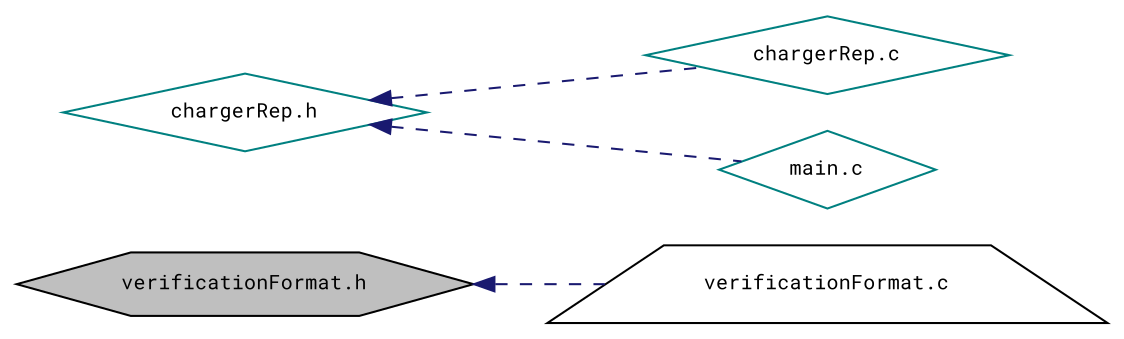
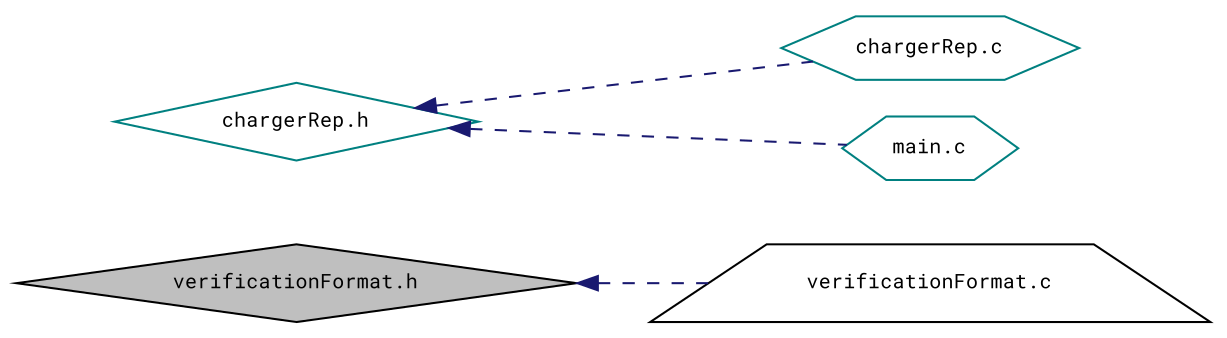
node "chargerRep.c": shape diamond -> hexagon
node "main.c": shape diamond -> hexagon
node "verificationFormat.h": shape hexagon -> diamond
